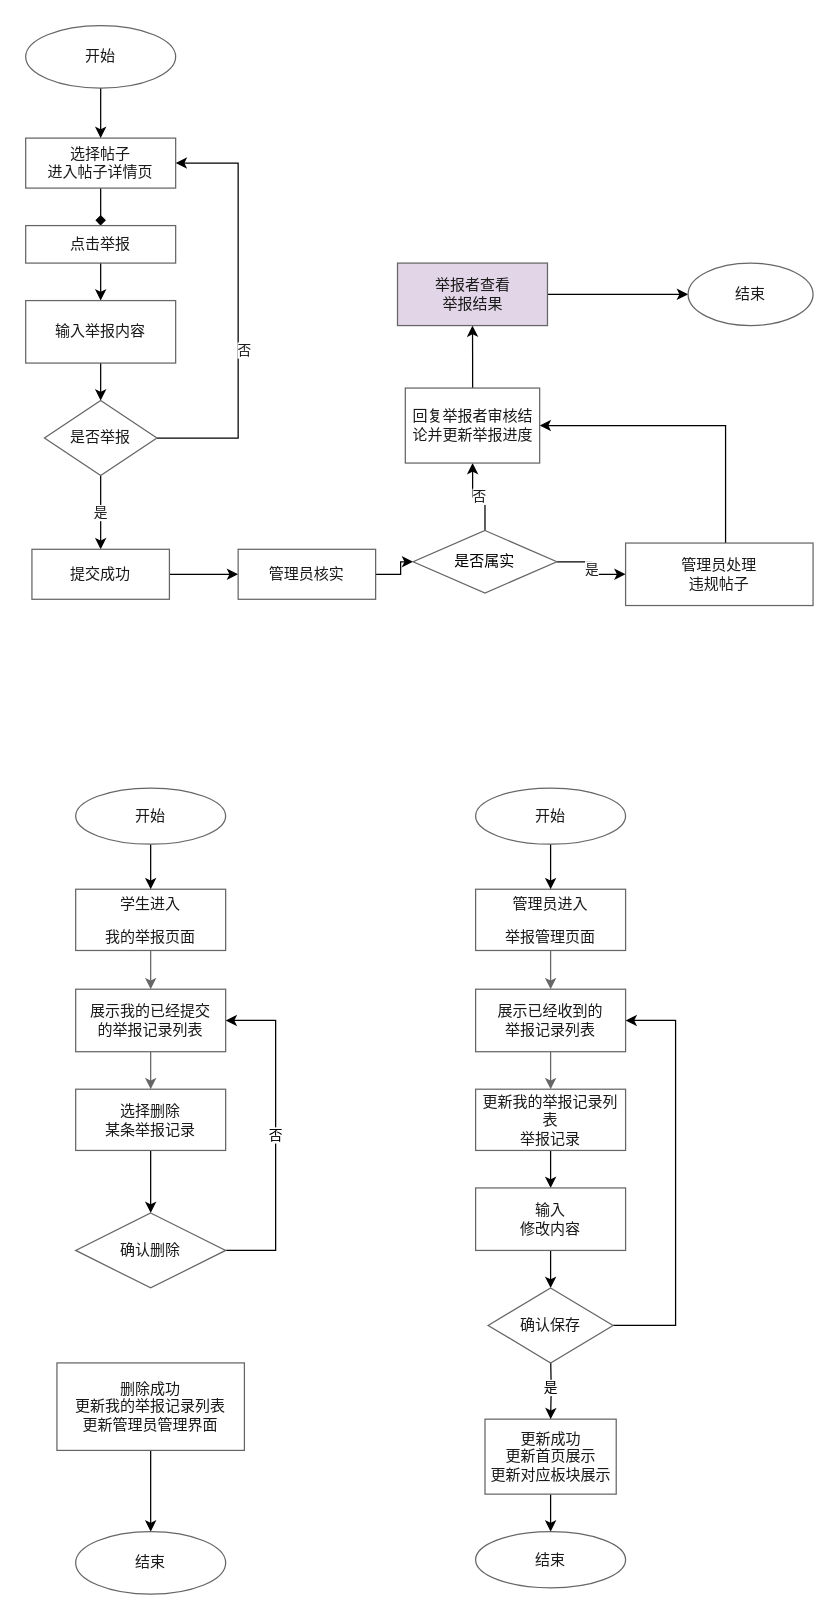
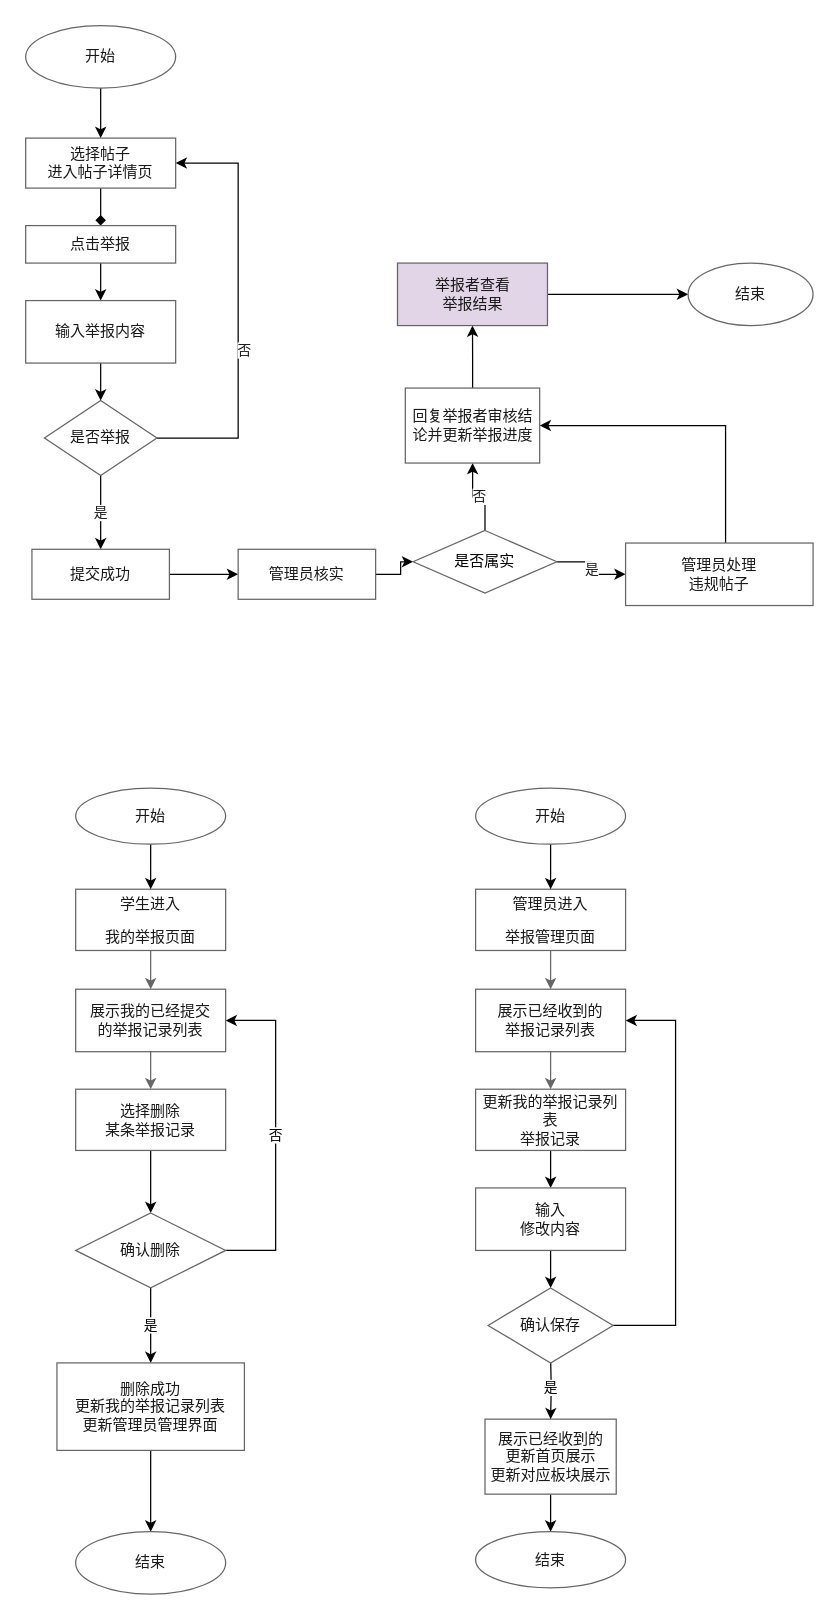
edge "确认删除" -> "删除成功 更新我的举报记录列表 更新管理员管理界面": added, label "是"
node "更新成功 更新首页展示 更新对应板块展示": label "更新成功 更新首页展示 更新对应板块展示" -> "展示已经收到的 更新首页展示 更新对应板块展示"
